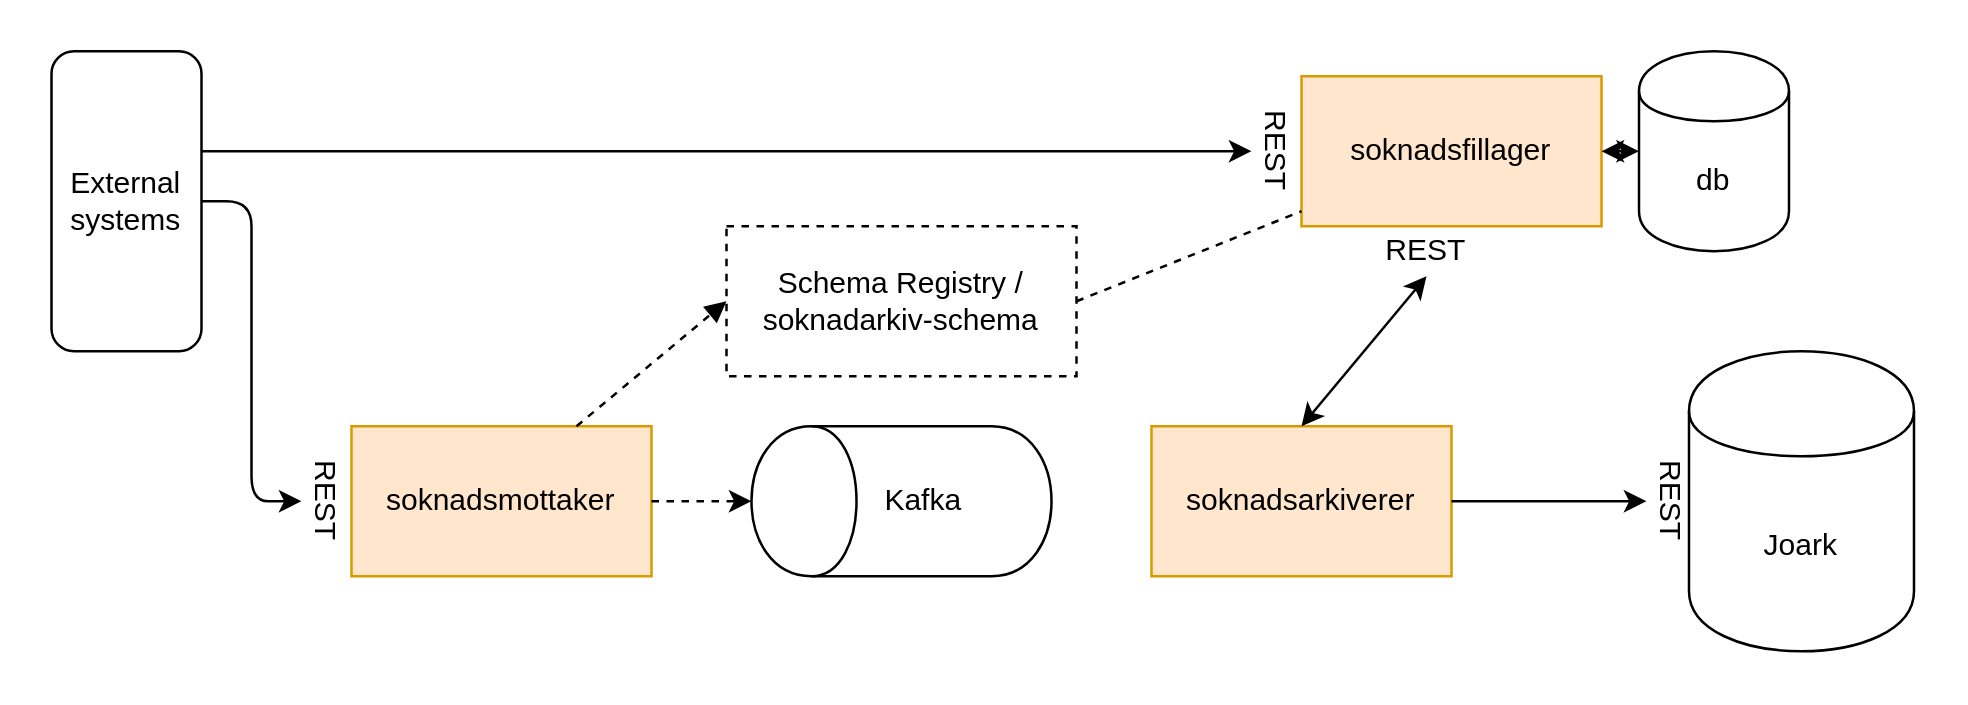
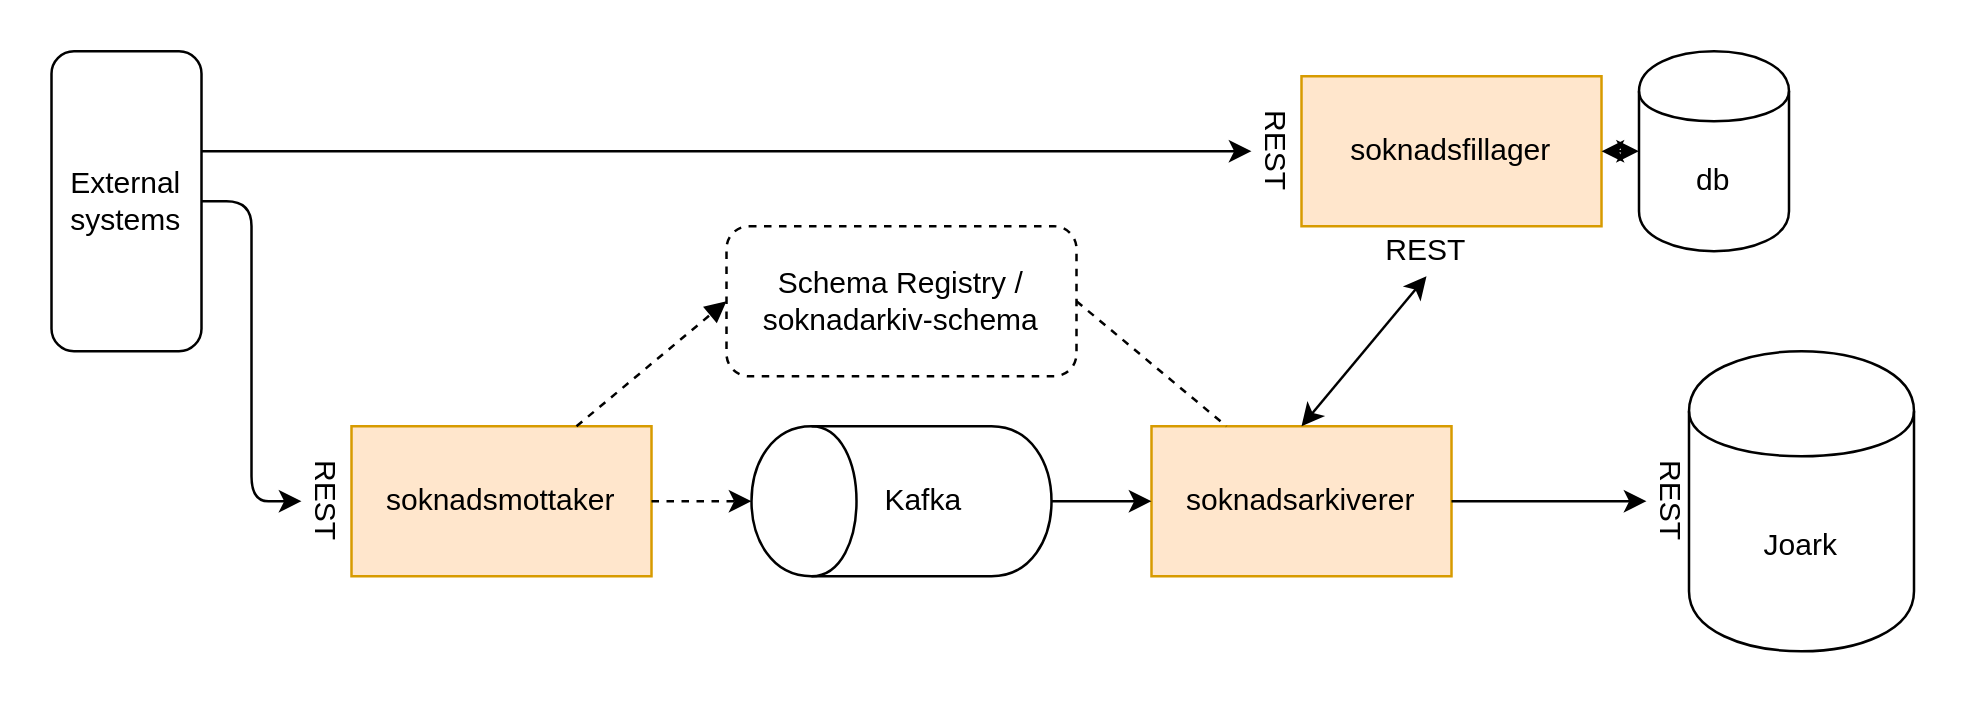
edge "soknadsfillager" -- "Schema Registry / soknadarkiv-schema": now "soknadsarkiverer" -- "Schema Registry / soknadarkiv-schema"
node "Schema Registry / soknadarkiv-schema": shape rectangle -> rounded rectangle
edge "Kafka" -> "soknadsarkiverer": added
